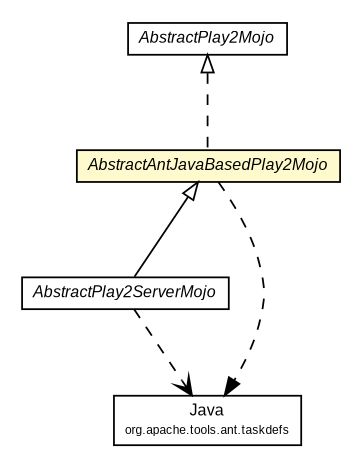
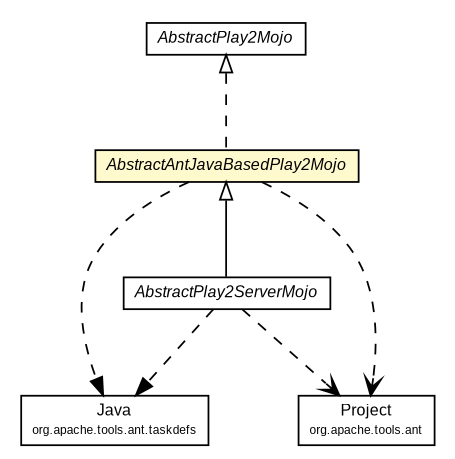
edge "AbstractPlay2ServerMojo" -> "Java": arrowhead open -> normal
node "Project": added
